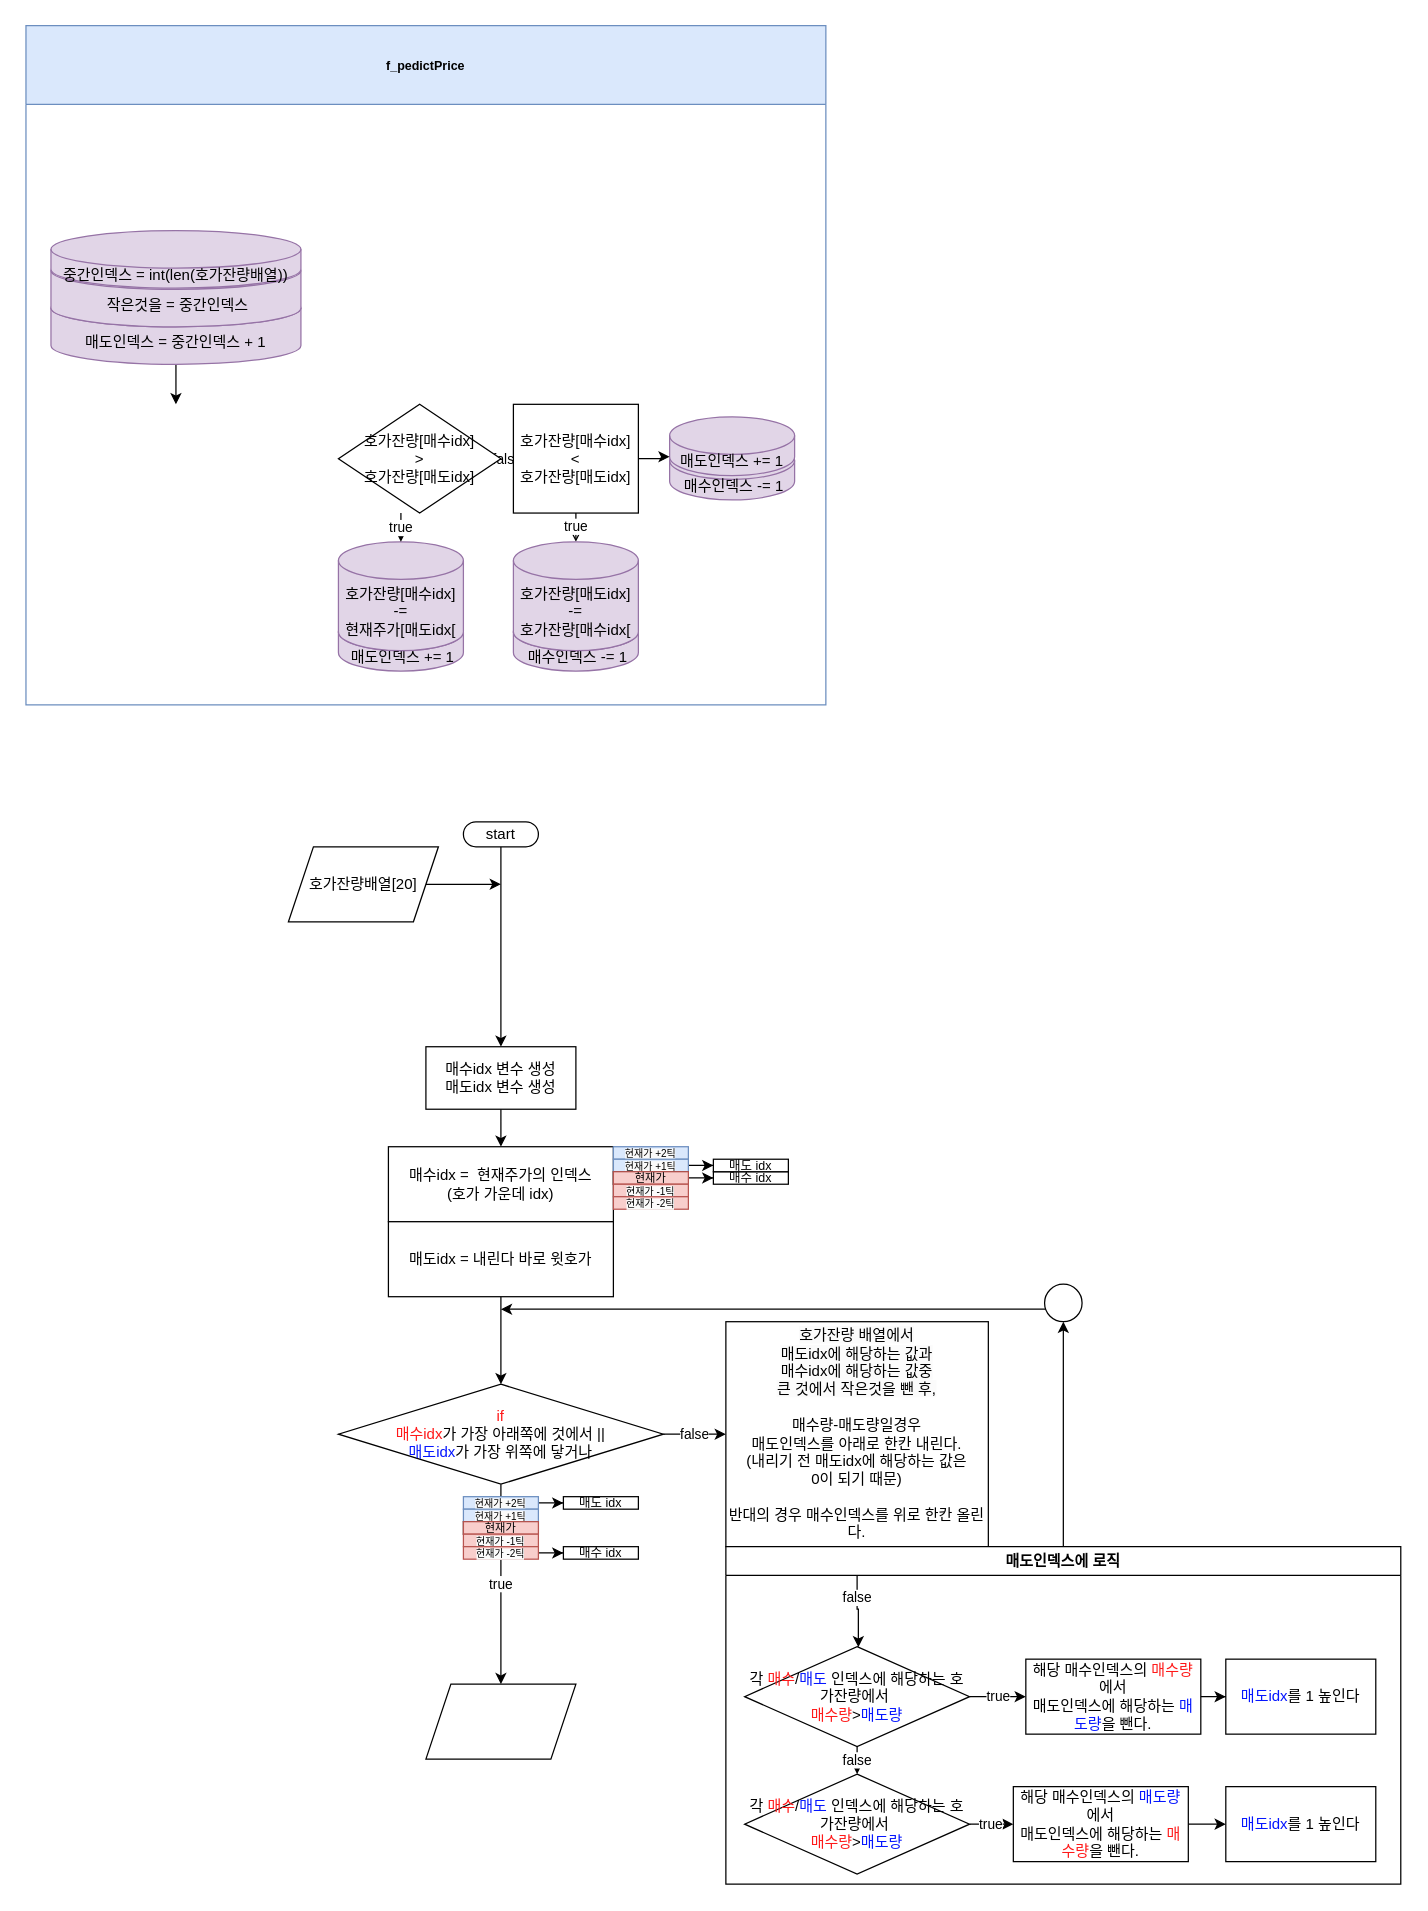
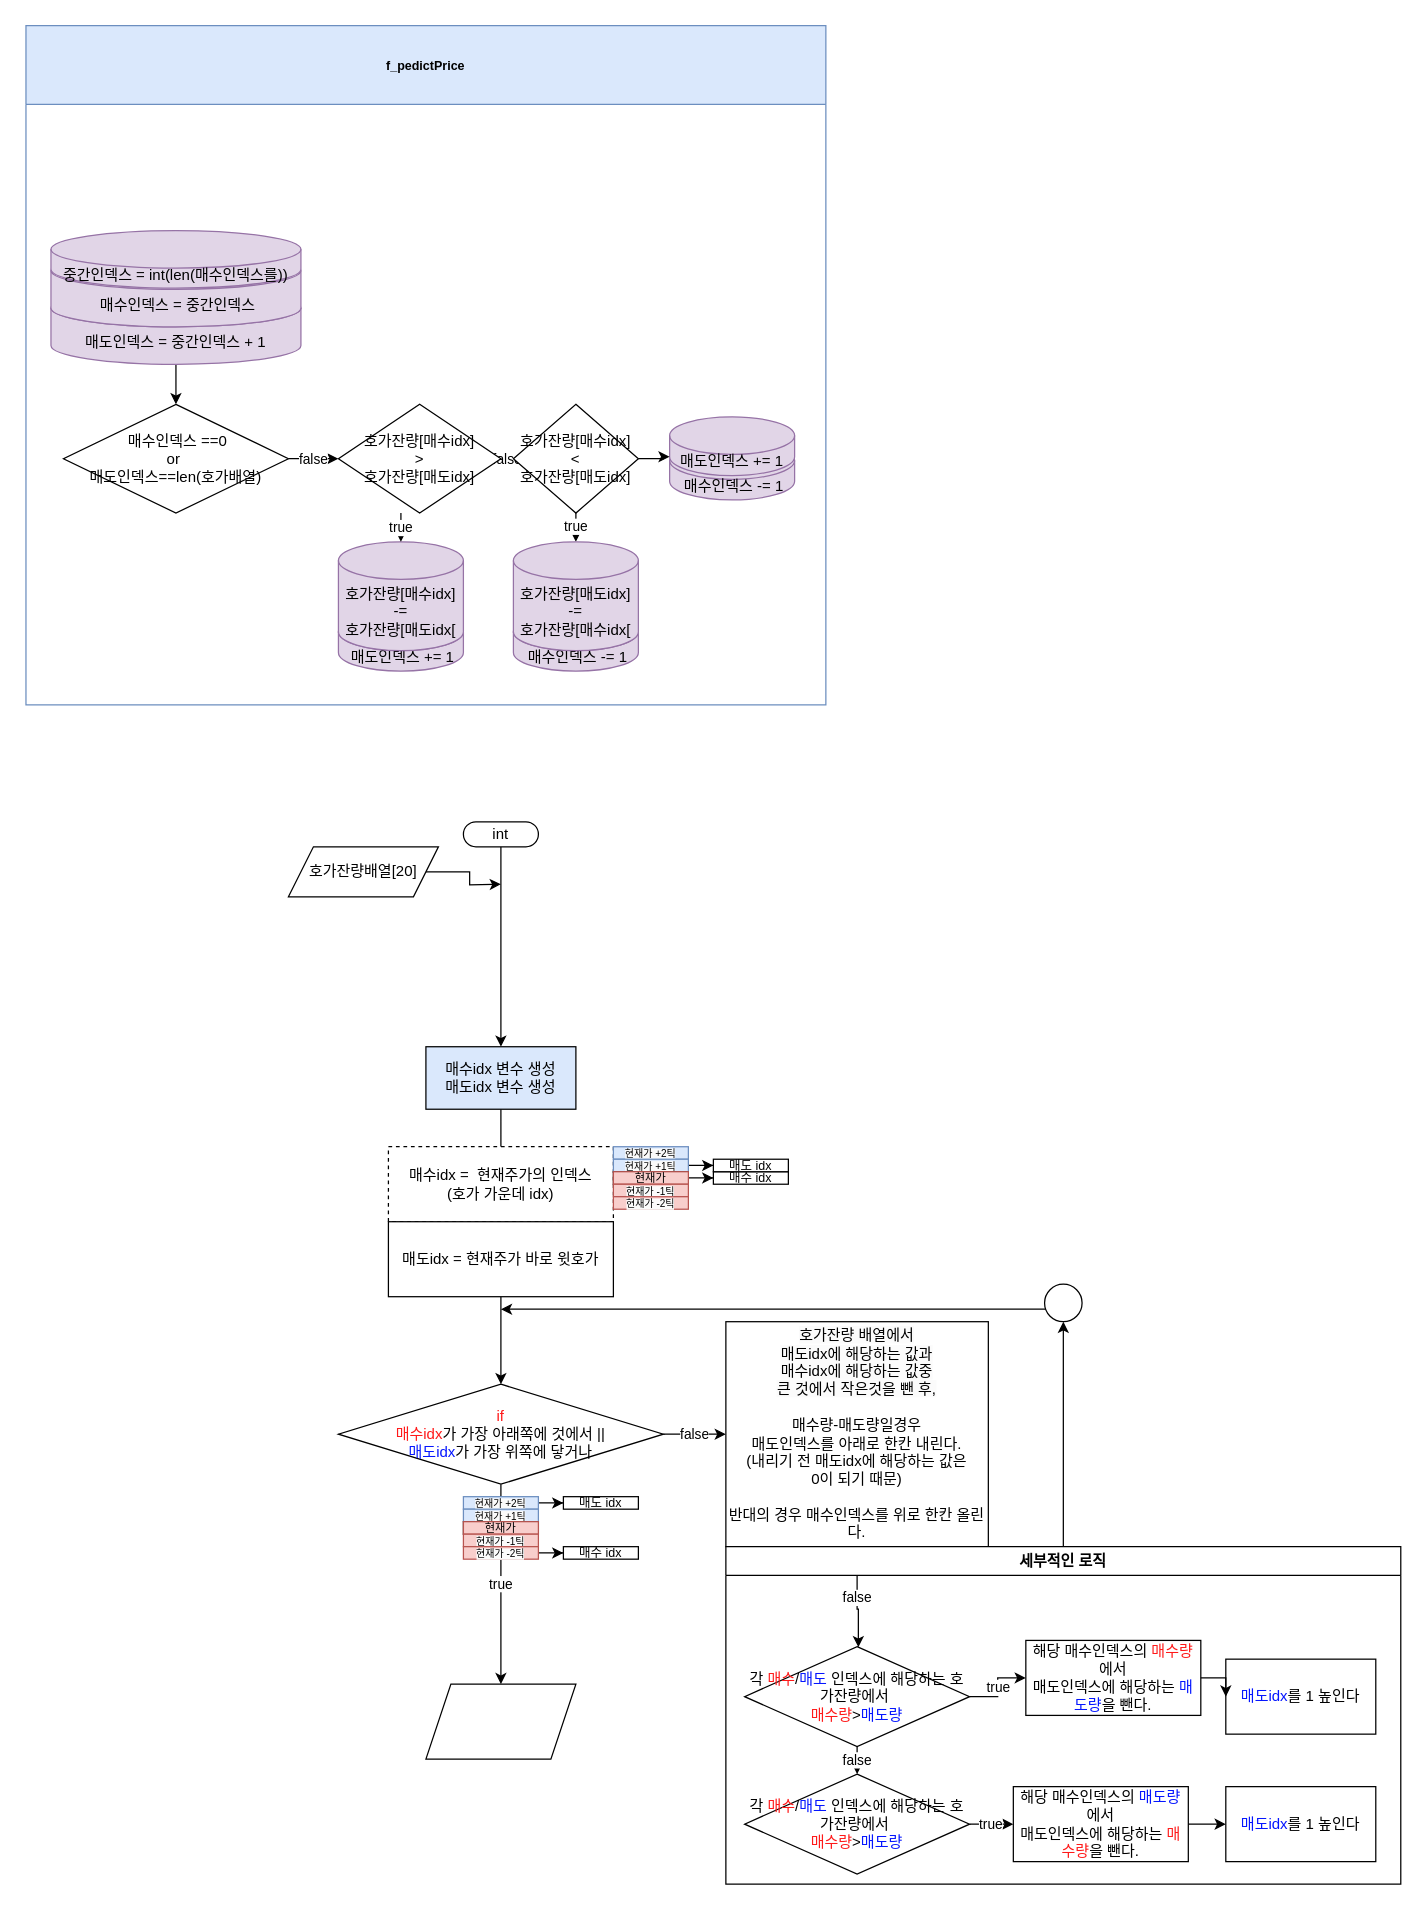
node "중간인덱스 = int(len(호가잔량배열))": label "중간인덱스 = int(len(호가잔량배열))" -> "중간인덱스 = int(len(매수인덱스를))"
node "작은것을 = 중간인덱스": label "작은것을 = 중간인덱스" -> "매수인덱스 = 중간인덱스"
node "매수인덱스 ==0 or 매도인덱스==len(호가배열)": added
edge "매수인덱스 ==0 or 매도인덱스==len(호가배열)" -> "호가잔량[매수idx] > 호가잔량[매도idx]": added, label "false"
edge "호가잔량[매수idx] > 호가잔량[매도idx]" -> "호가잔량[매수idx] < 호가잔량[매도idx]": arrowhead classic -> diamond
node "호가잔량[매수idx] < 호가잔량[매도idx]": shape rectangle -> diamond
edge "호가잔량[매수idx] < 호가잔량[매도idx]" -> "호가잔량[매도idx] -= 호가잔량[매수idx[": arrowhead open -> classic
node "호가잔량[매수idx] -= 현재주가[매도idx[": label "호가잔량[매수idx] -= 현재주가[매도idx[" -> "호가잔량[매수idx] -= 호가잔량[매도idx["
node "start": label "start" -> "int"
node "호가잔량배열[20]": size 150x75 -> 150x50
node "매수idx 변수 생성 매도idx 변수 생성": fillcolor #ffffff -> #dae8fc
edge "매수idx 변수 생성 매도idx 변수 생성" -> "매수idx = 현재주가의 인덱스 (호가 가운데 idx)": arrowhead classic -> none
node "매수idx = 현재주가의 인덱스 (호가 가운데 idx)": style solid -> dashed
node "매도idx = 내린다 바로 윗호가": label "매도idx = 내린다 바로 윗호가" -> "매도idx = 현재주가 바로 윗호가"
node "매도인덱스에 로직": label "매도인덱스에 로직" -> "세부적인 로직"
node "해당 매수인덱스의 매수량에서 매도인덱스에 해당하는 매도량을 뺀다.": moved (1113, 1697) -> (1113, 1678)
